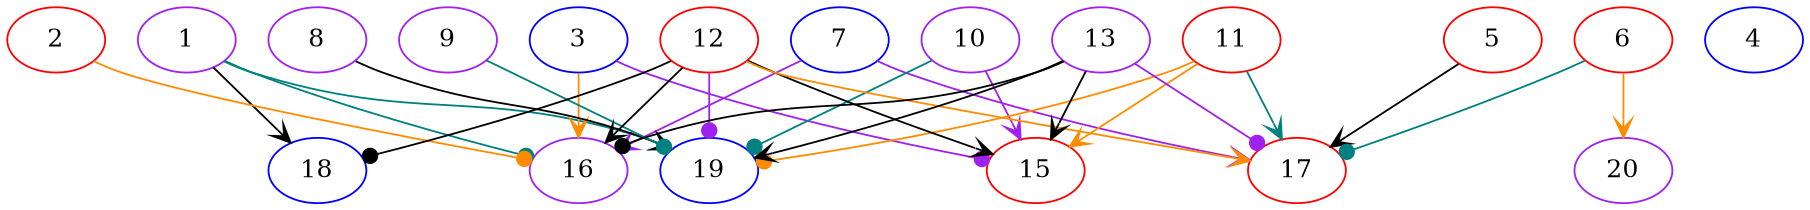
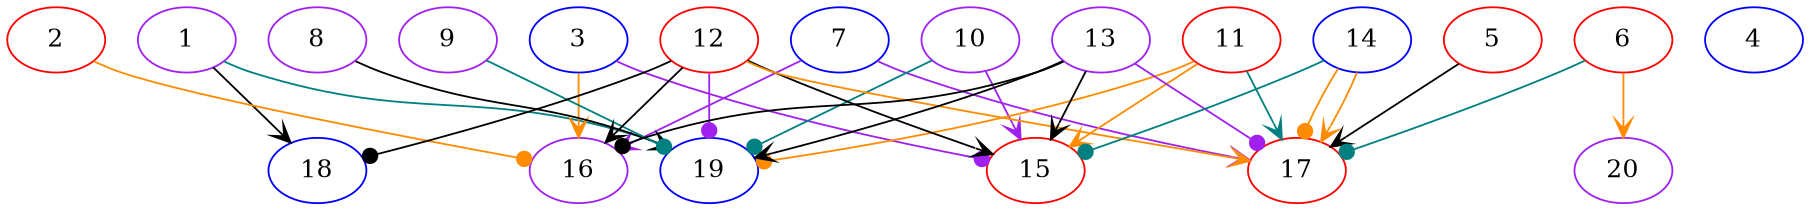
node "14": added
edge "1" -> "16": removed
